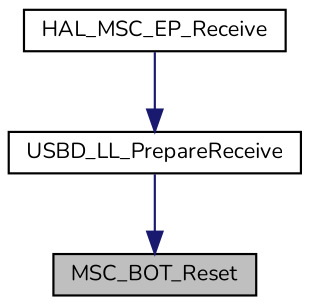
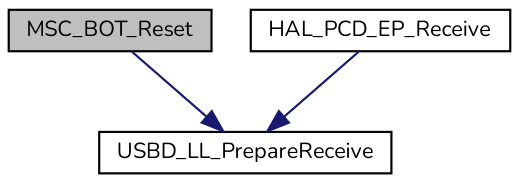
node "HAL_MSC_EP_Receive": label "HAL_MSC_EP_Receive" -> "HAL_PCD_EP_Receive"
edge "USBD_LL_PrepareReceive" -> "MSC_BOT_Reset": reversed
